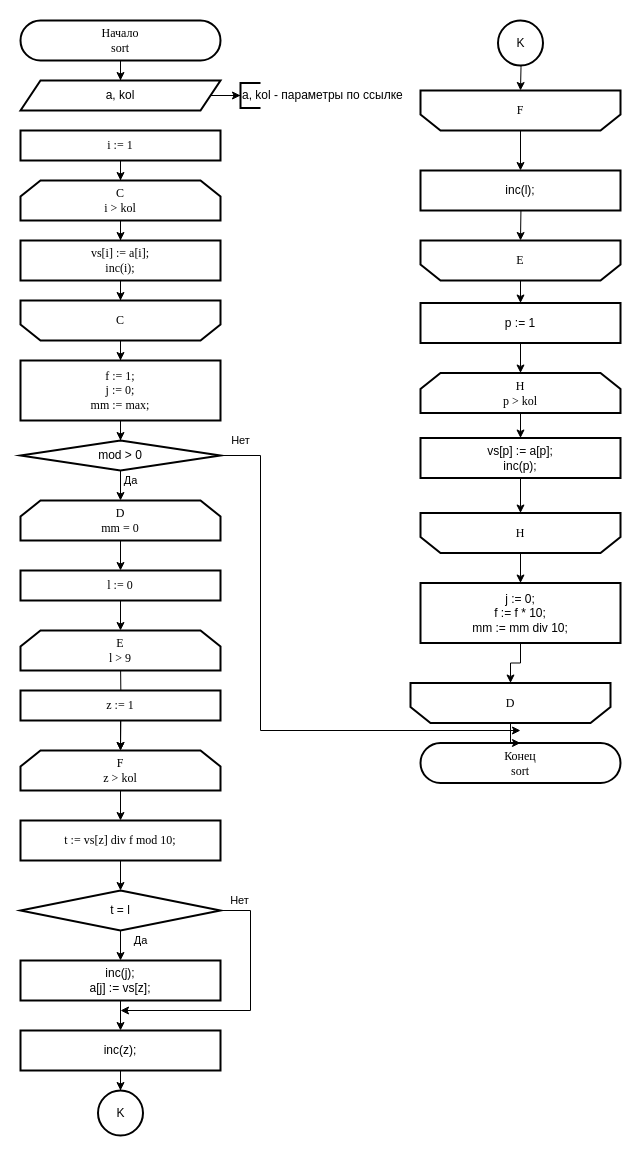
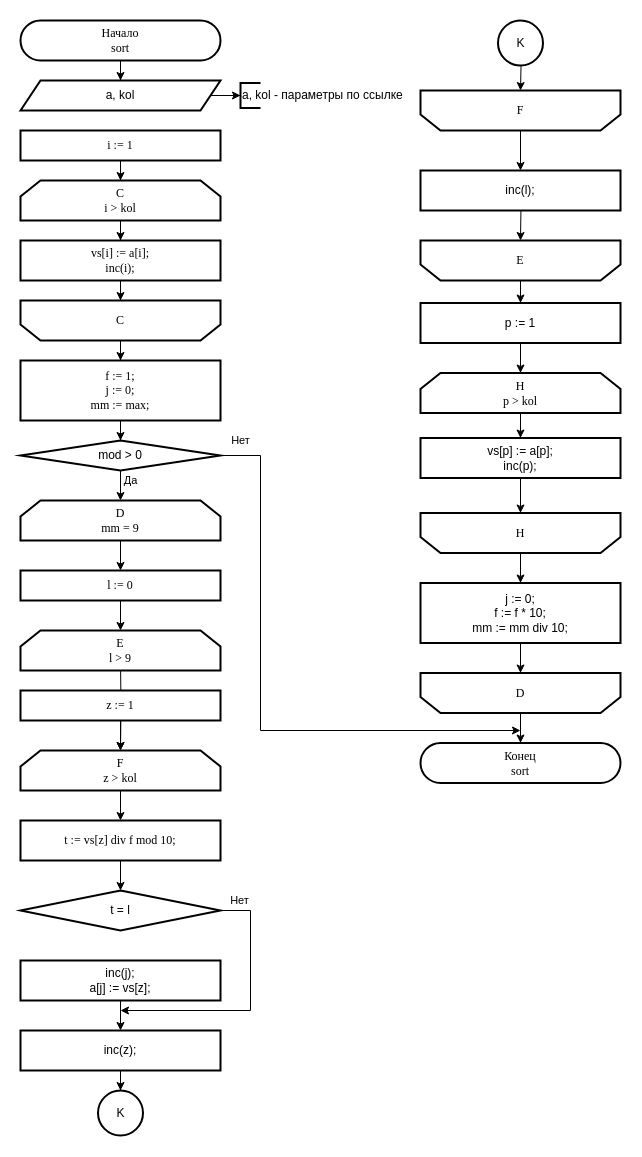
node "Dmm = 0": label "Dmm = 0" -> "Dmm = 9"
node "D": moved (511, 703) -> (521, 693)
edge "t = l" -> "inc(j); a[j] := vs[z];": removed, label "Да"
